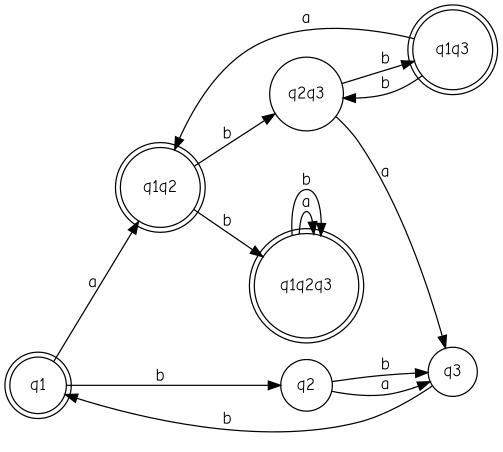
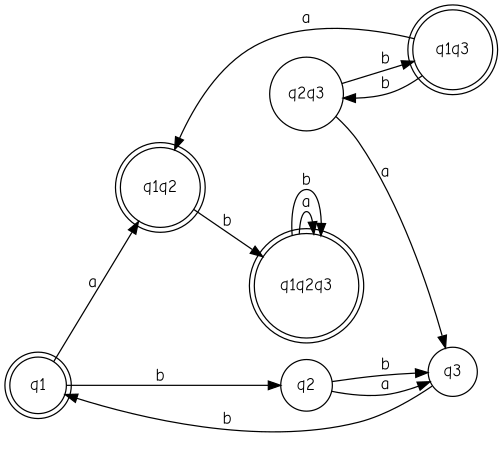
edge "q1q2" -> "q2q3": removed, label "b"
